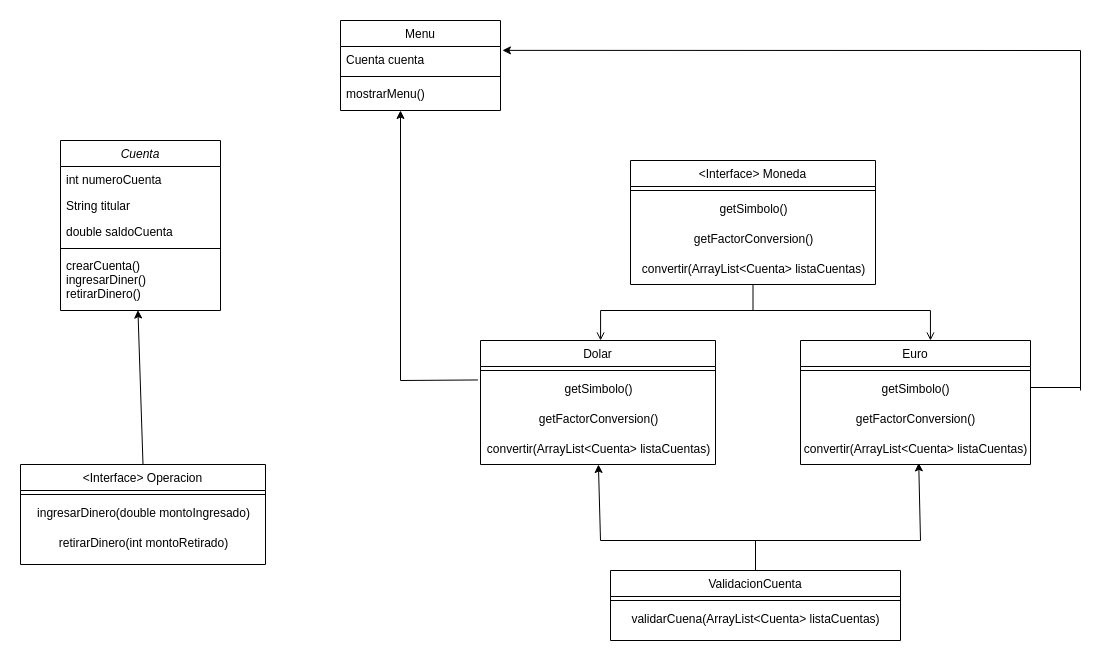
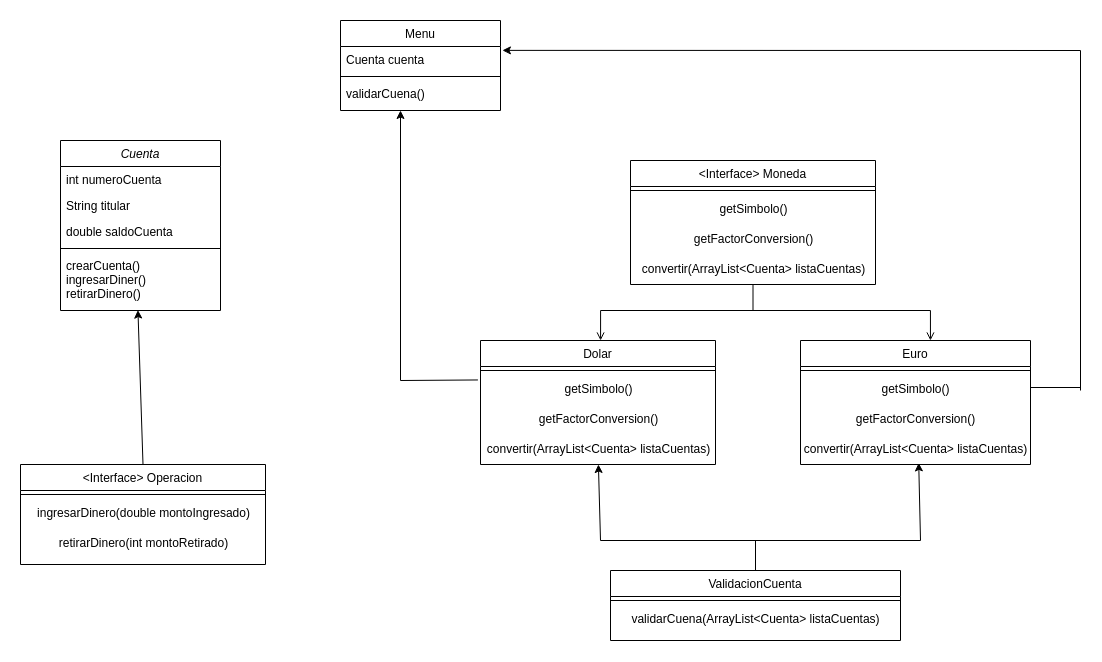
node "mostrarMenu()": label "mostrarMenu()" -> "validarCuena()"
